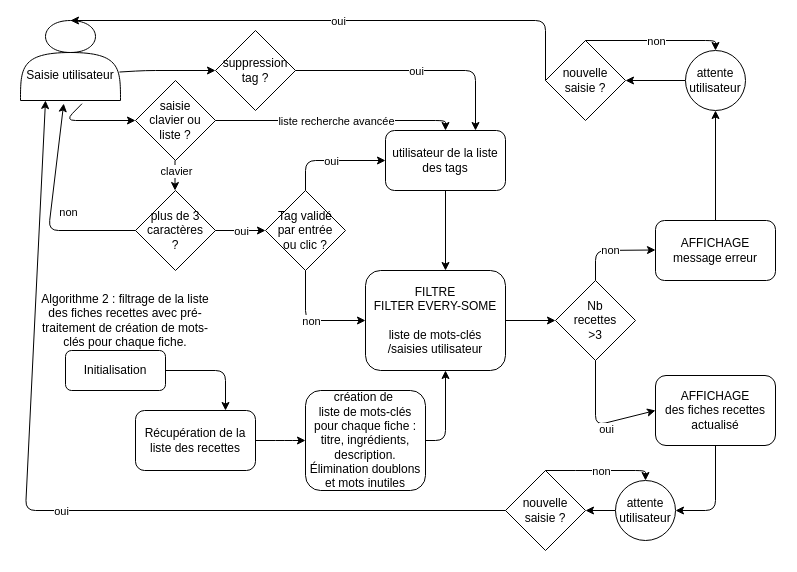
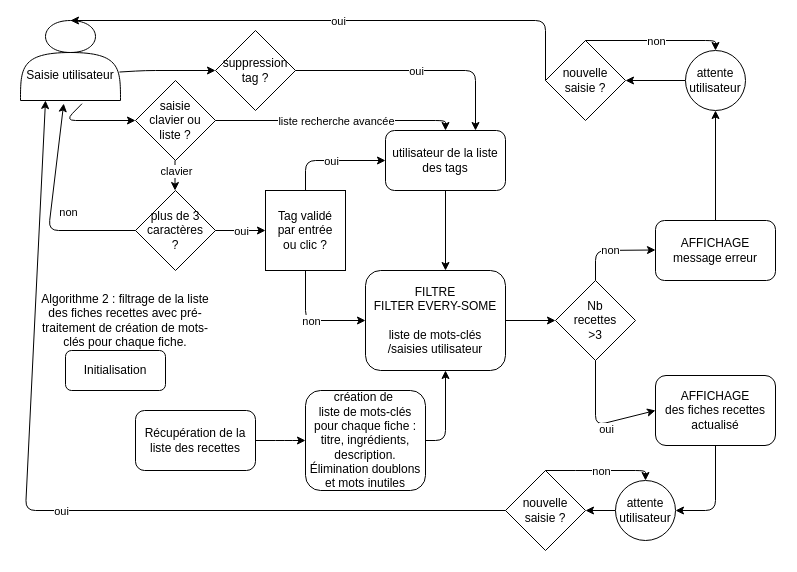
node "Tag validé par entrée ou clic ?": shape diamond -> rectangle
edge "Initialisation" -> "Récupération de la liste des recettes": removed
